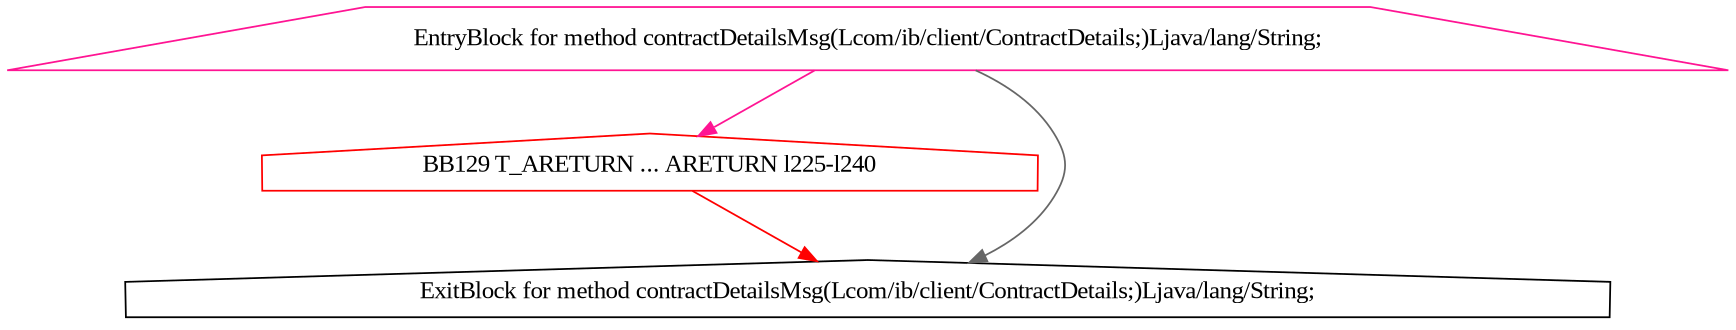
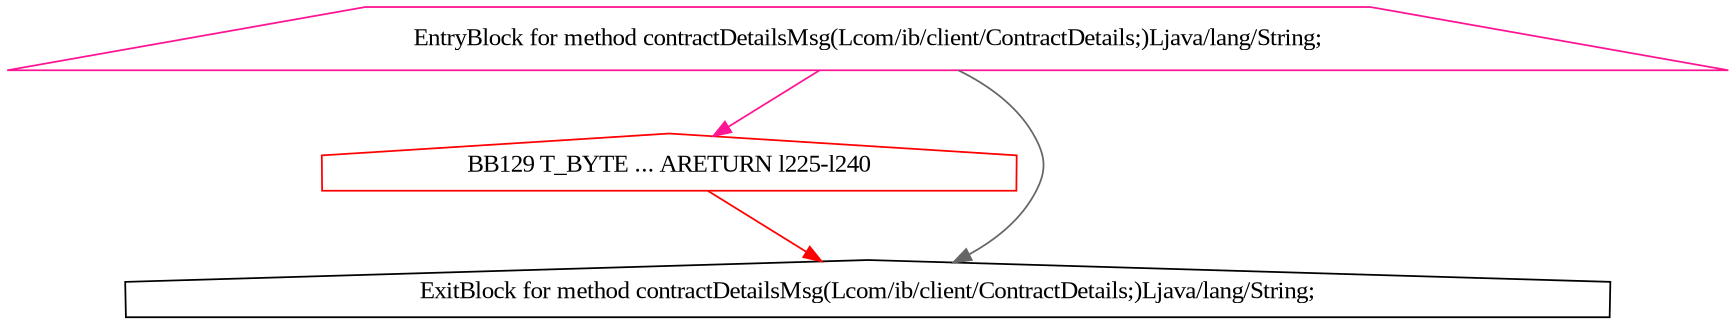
node "BB129 T_ARETURN ... ARETURN l225-l240": label "BB129 T_ARETURN ... ARETURN l225-l240" -> "BB129 T_BYTE ... ARETURN l225-l240"
